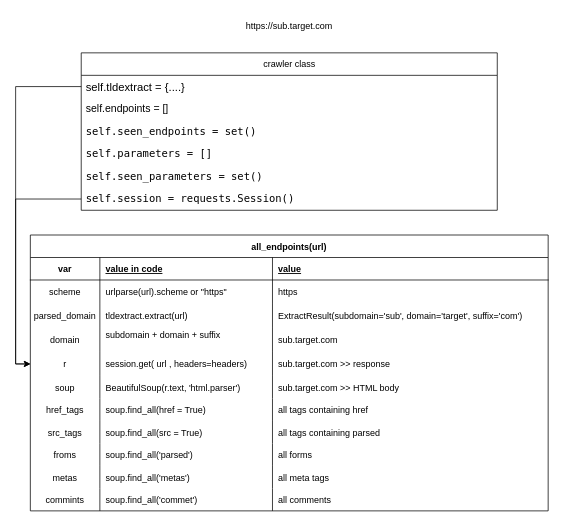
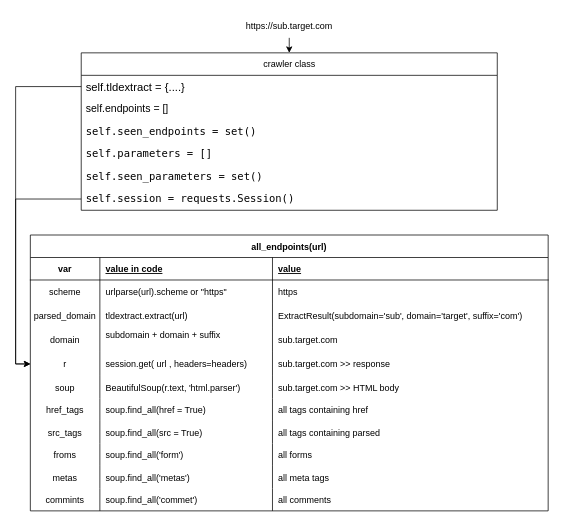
edge "https://sub.target.com" -> "crawler class": added
node "soup.find_all('parsed')": label "soup.find_all('parsed')" -> "soup.find_all('form')"
